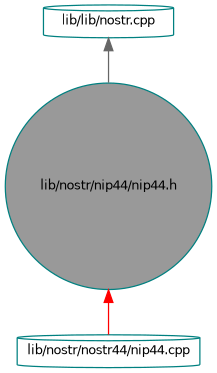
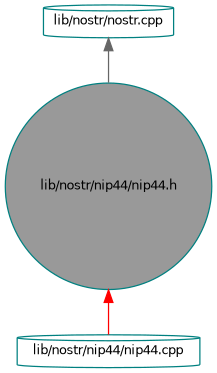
node "lib/lib/nostr.cpp": label "lib/lib/nostr.cpp" -> "lib/nostr/nostr.cpp"
node "lib/nostr/nostr44/nip44.cpp": label "lib/nostr/nostr44/nip44.cpp" -> "lib/nostr/nip44/nip44.cpp"
